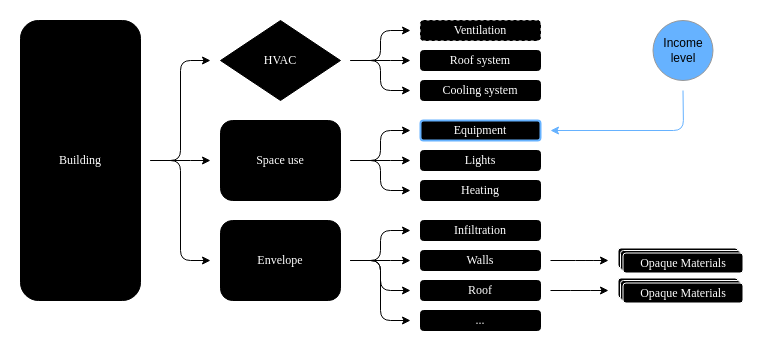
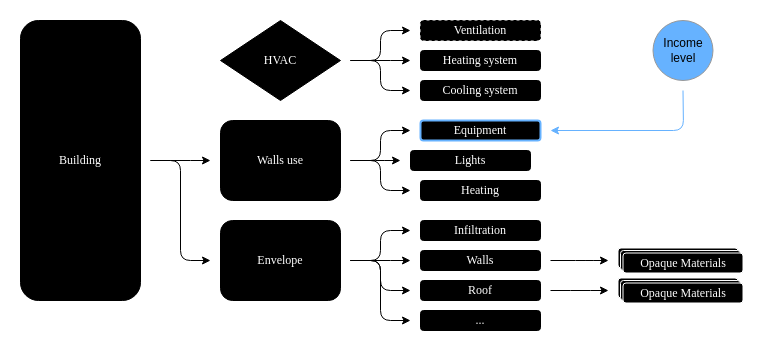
node "Roof system": label "Roof system" -> "Heating system"
edge "Building" -> "HVAC": removed
node "Space use": label "Space use" -> "Walls use"
node "Lights": moved (481, 161) -> (471, 161)
